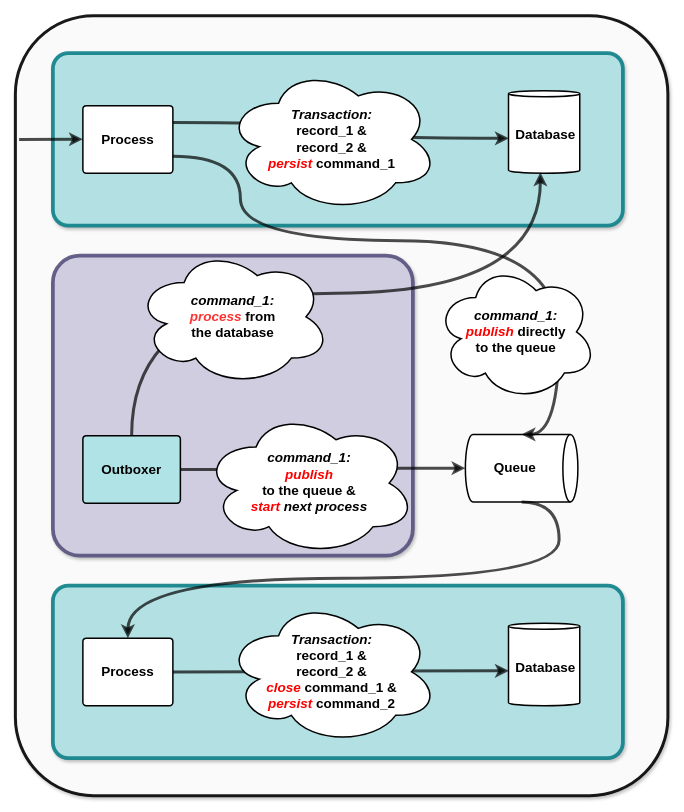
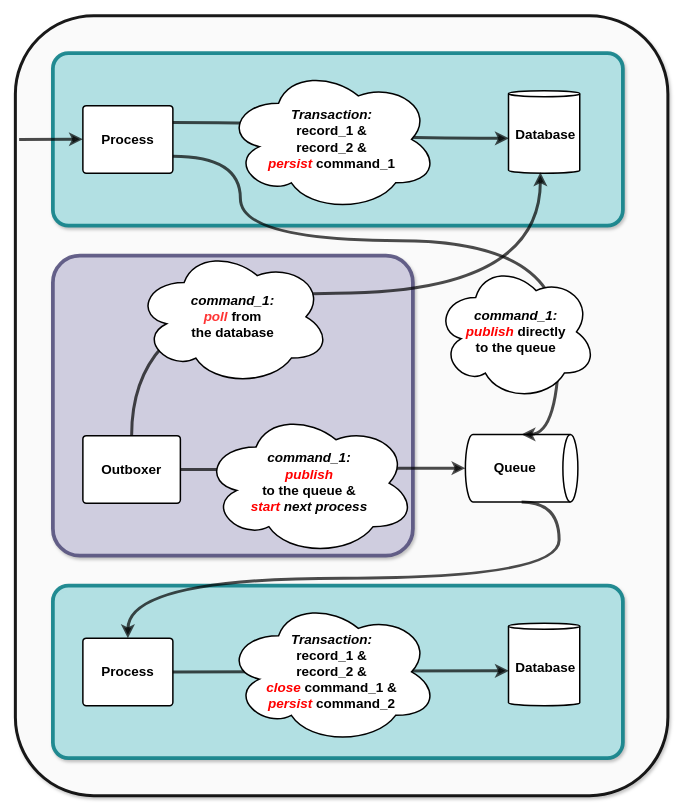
node "command_1: process from the database": label "command_1: process from the database" -> "command_1: poll from the database"
node "Outboxer": fillcolor #b0e3e6 -> #ffffff
